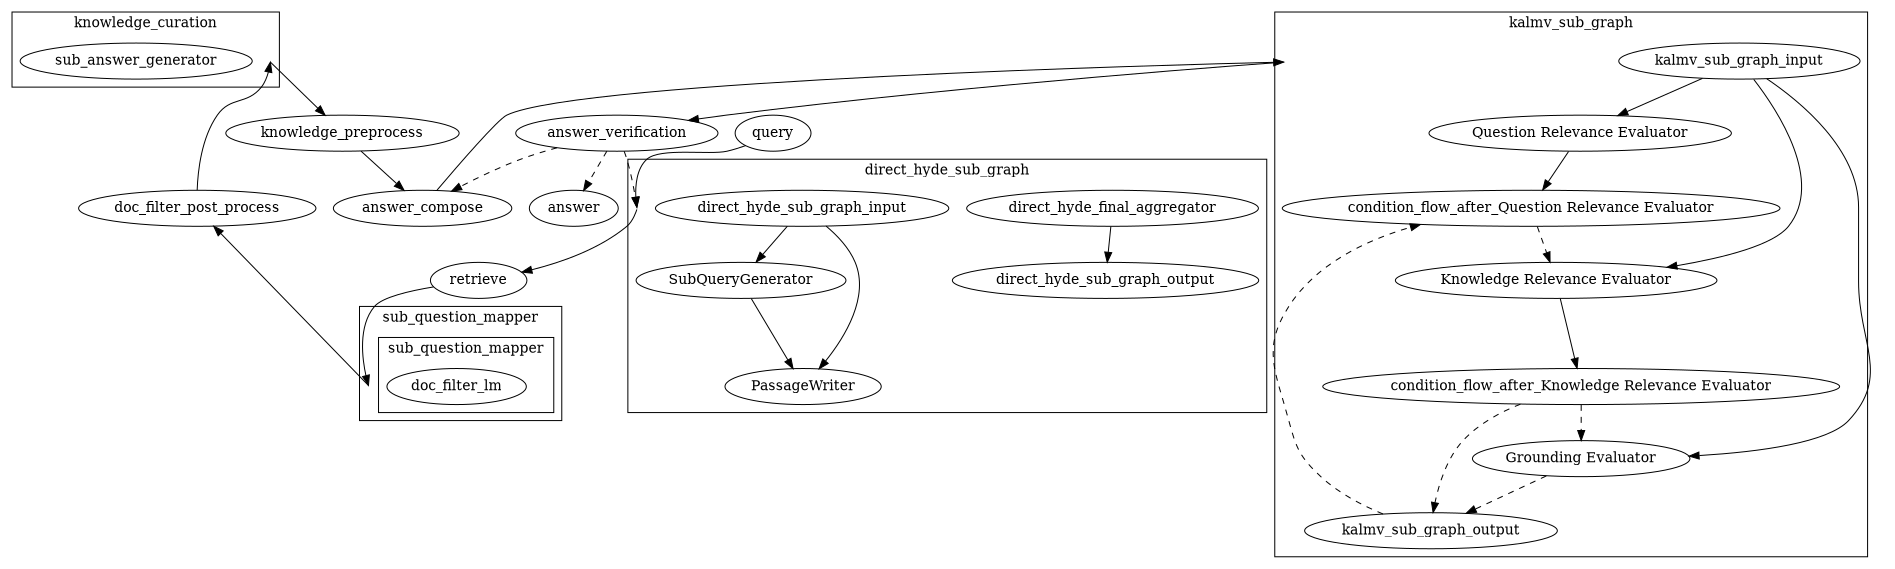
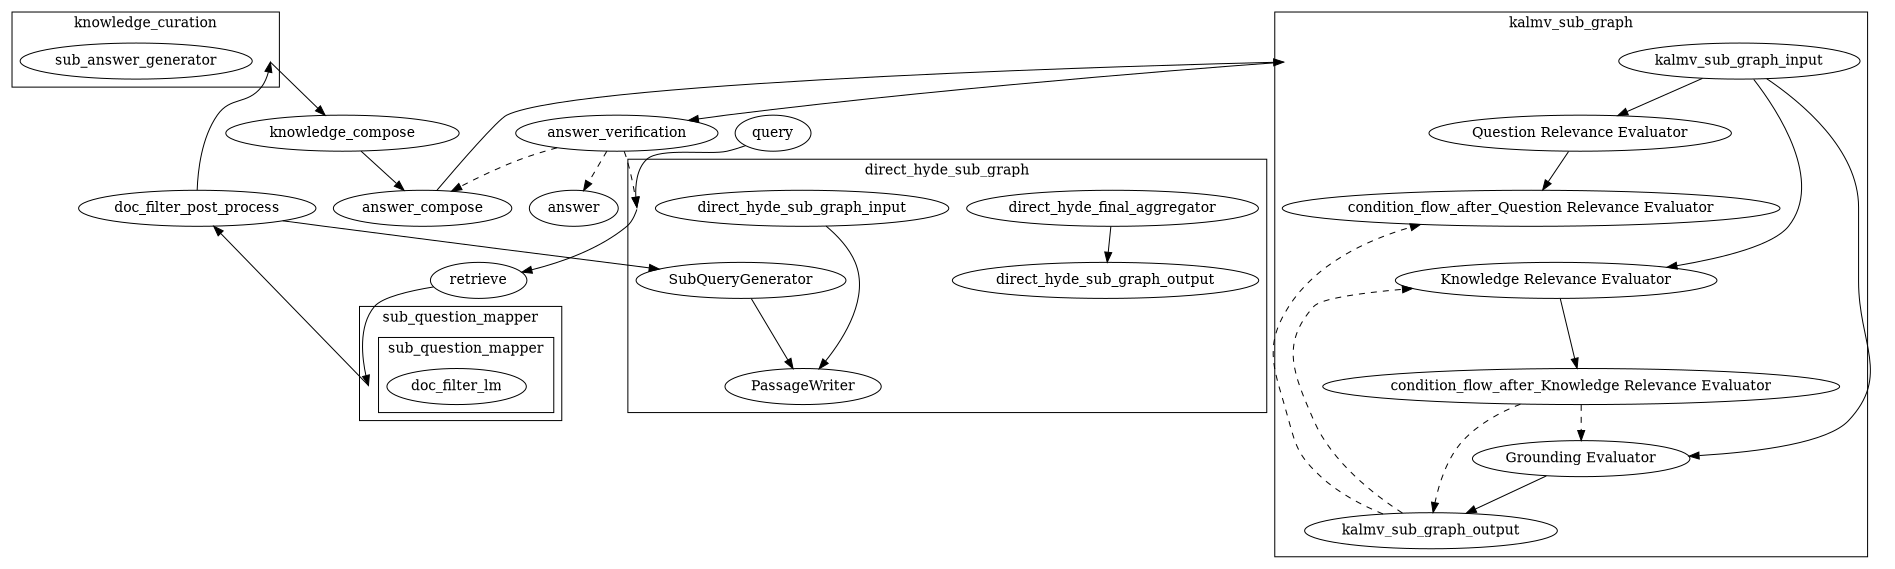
node "knowledge_preprocess": label "knowledge_preprocess" -> "knowledge_compose"
edge "direct_hyde_sub_graph_input" -> "SubQueryGenerator": now "doc_filter_post_process" -> "SubQueryGenerator"
edge "condition_flow_after_Question Relevance Evaluator" -> "Knowledge Relevance Evaluator": now "kalmv_sub_graph_output" -> "Knowledge Relevance Evaluator"
edge "Grounding Evaluator" -> "kalmv_sub_graph_output": style dashed -> solid
